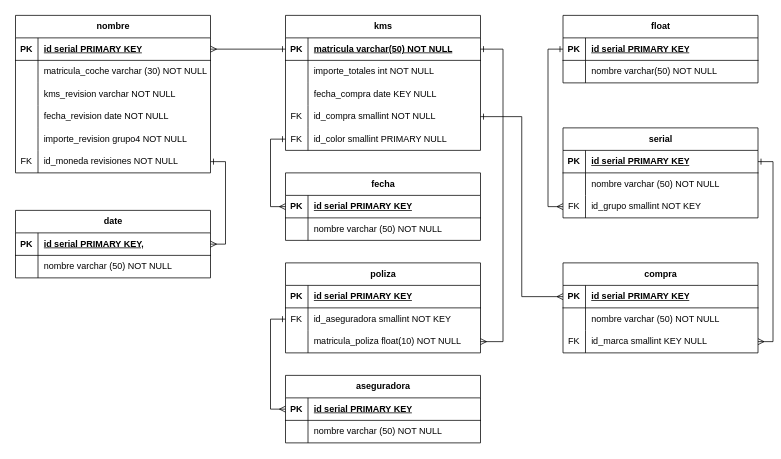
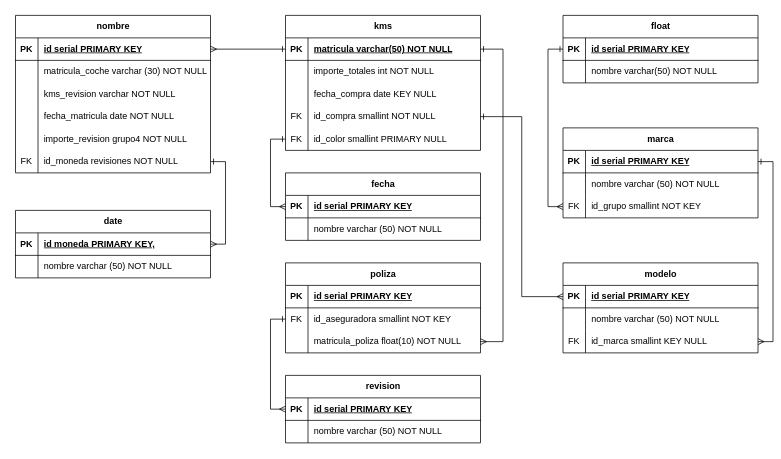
node "fecha_revision date NOT NULL": label "fecha_revision date NOT NULL" -> "fecha_matricula date NOT NULL"
node "serial": label "serial" -> "marca"
node "id serial PRIMARY KEY,": label "id serial PRIMARY KEY," -> "id moneda PRIMARY KEY,"
node "compra": label "compra" -> "modelo"
node "aseguradora": label "aseguradora" -> "revision"
